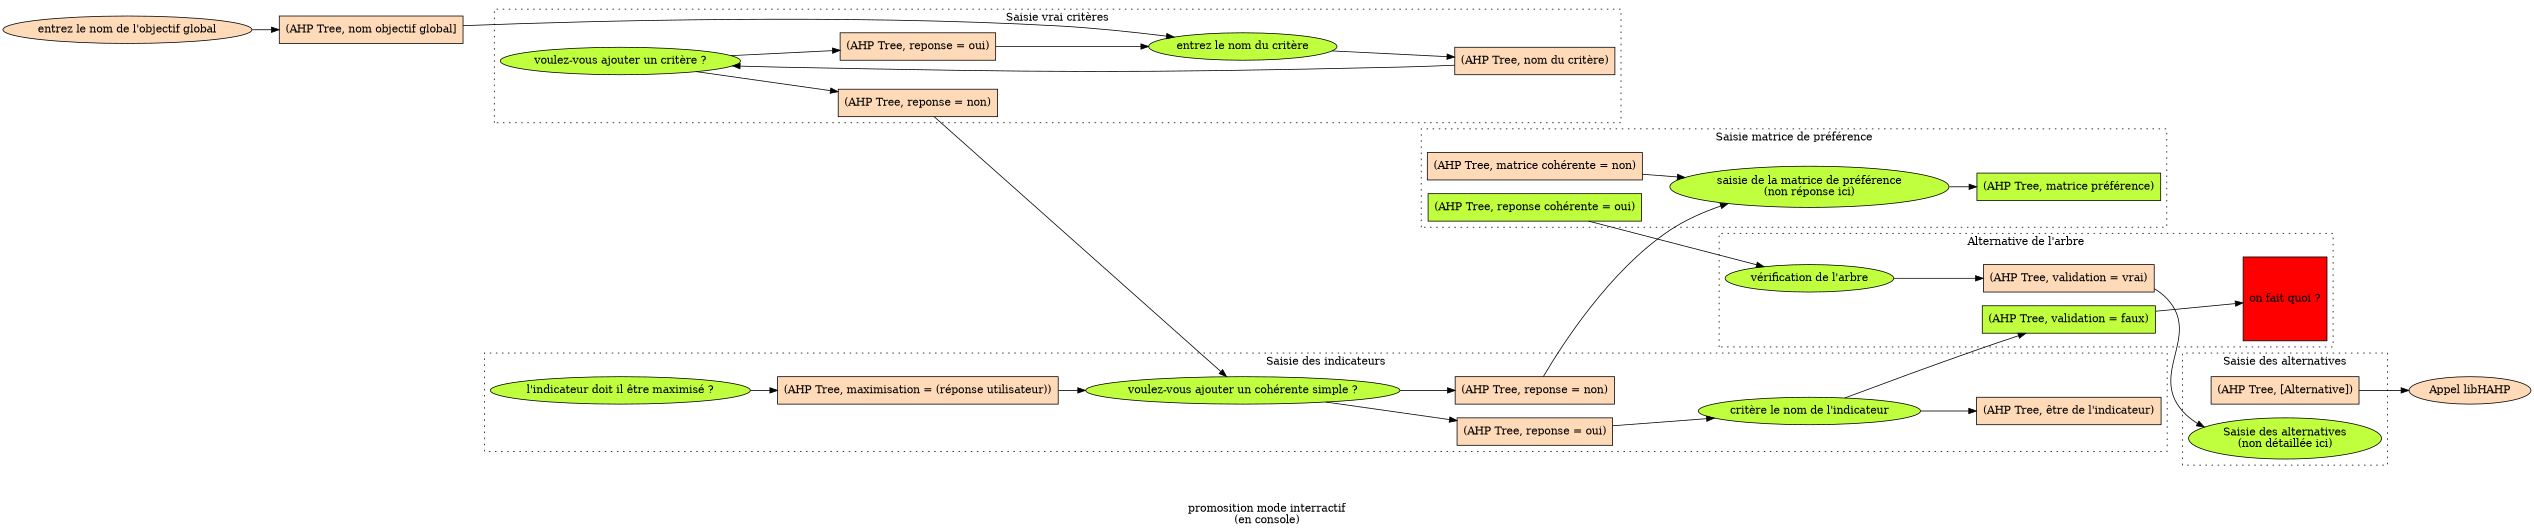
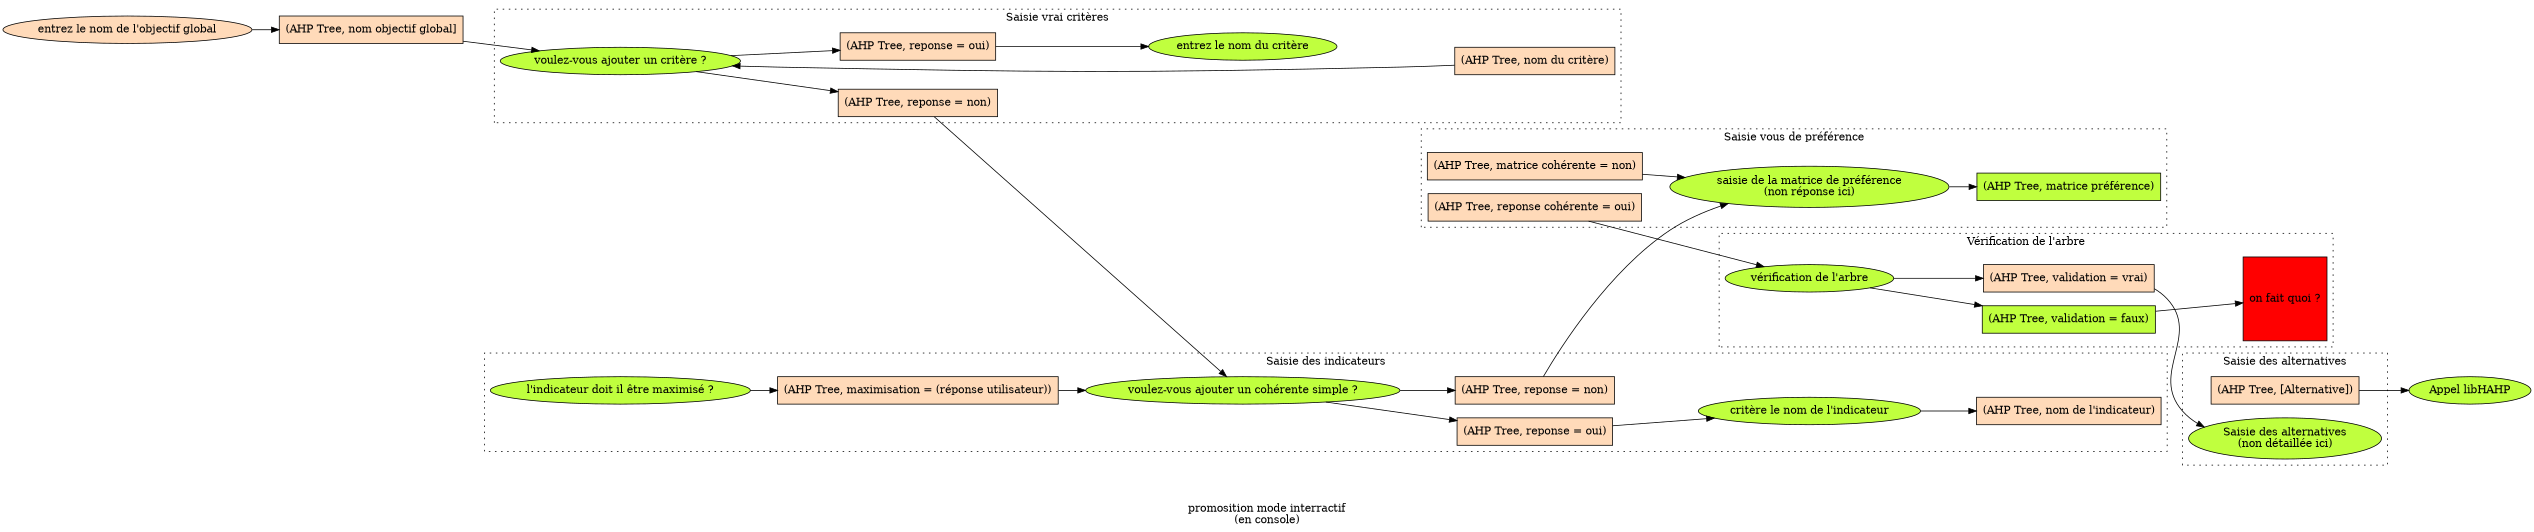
edge "(AHP Tree, nom objectif global]" -> "entrez le nom du critère": now "(AHP Tree, nom objectif global]" -> "voulez-vous ajouter un critère ?"
edge "entrez le nom du critère" -> "(AHP Tree, nom du critère)": removed
cluster "Saisie matrice de préférence": label "Saisie matrice de préférence" -> "Saisie vous de préférence"
node "(AHP Tree, reponse cohérente = oui)": fillcolor olivedrab1 -> peachpuff
cluster "Alternative de l'arbre": label "Alternative de l'arbre" -> "Vérification de l'arbre"
edge "critère le nom de l'indicateur" -> "(AHP Tree, validation = faux)": now "vérification de l'arbre" -> "(AHP Tree, validation = faux)"
node "Appel libHAHP": fillcolor peachpuff -> olivedrab1
node "(AHP Tree, être de l'indicateur)": label "(AHP Tree, être de l'indicateur)" -> "(AHP Tree, nom de l'indicateur)"
